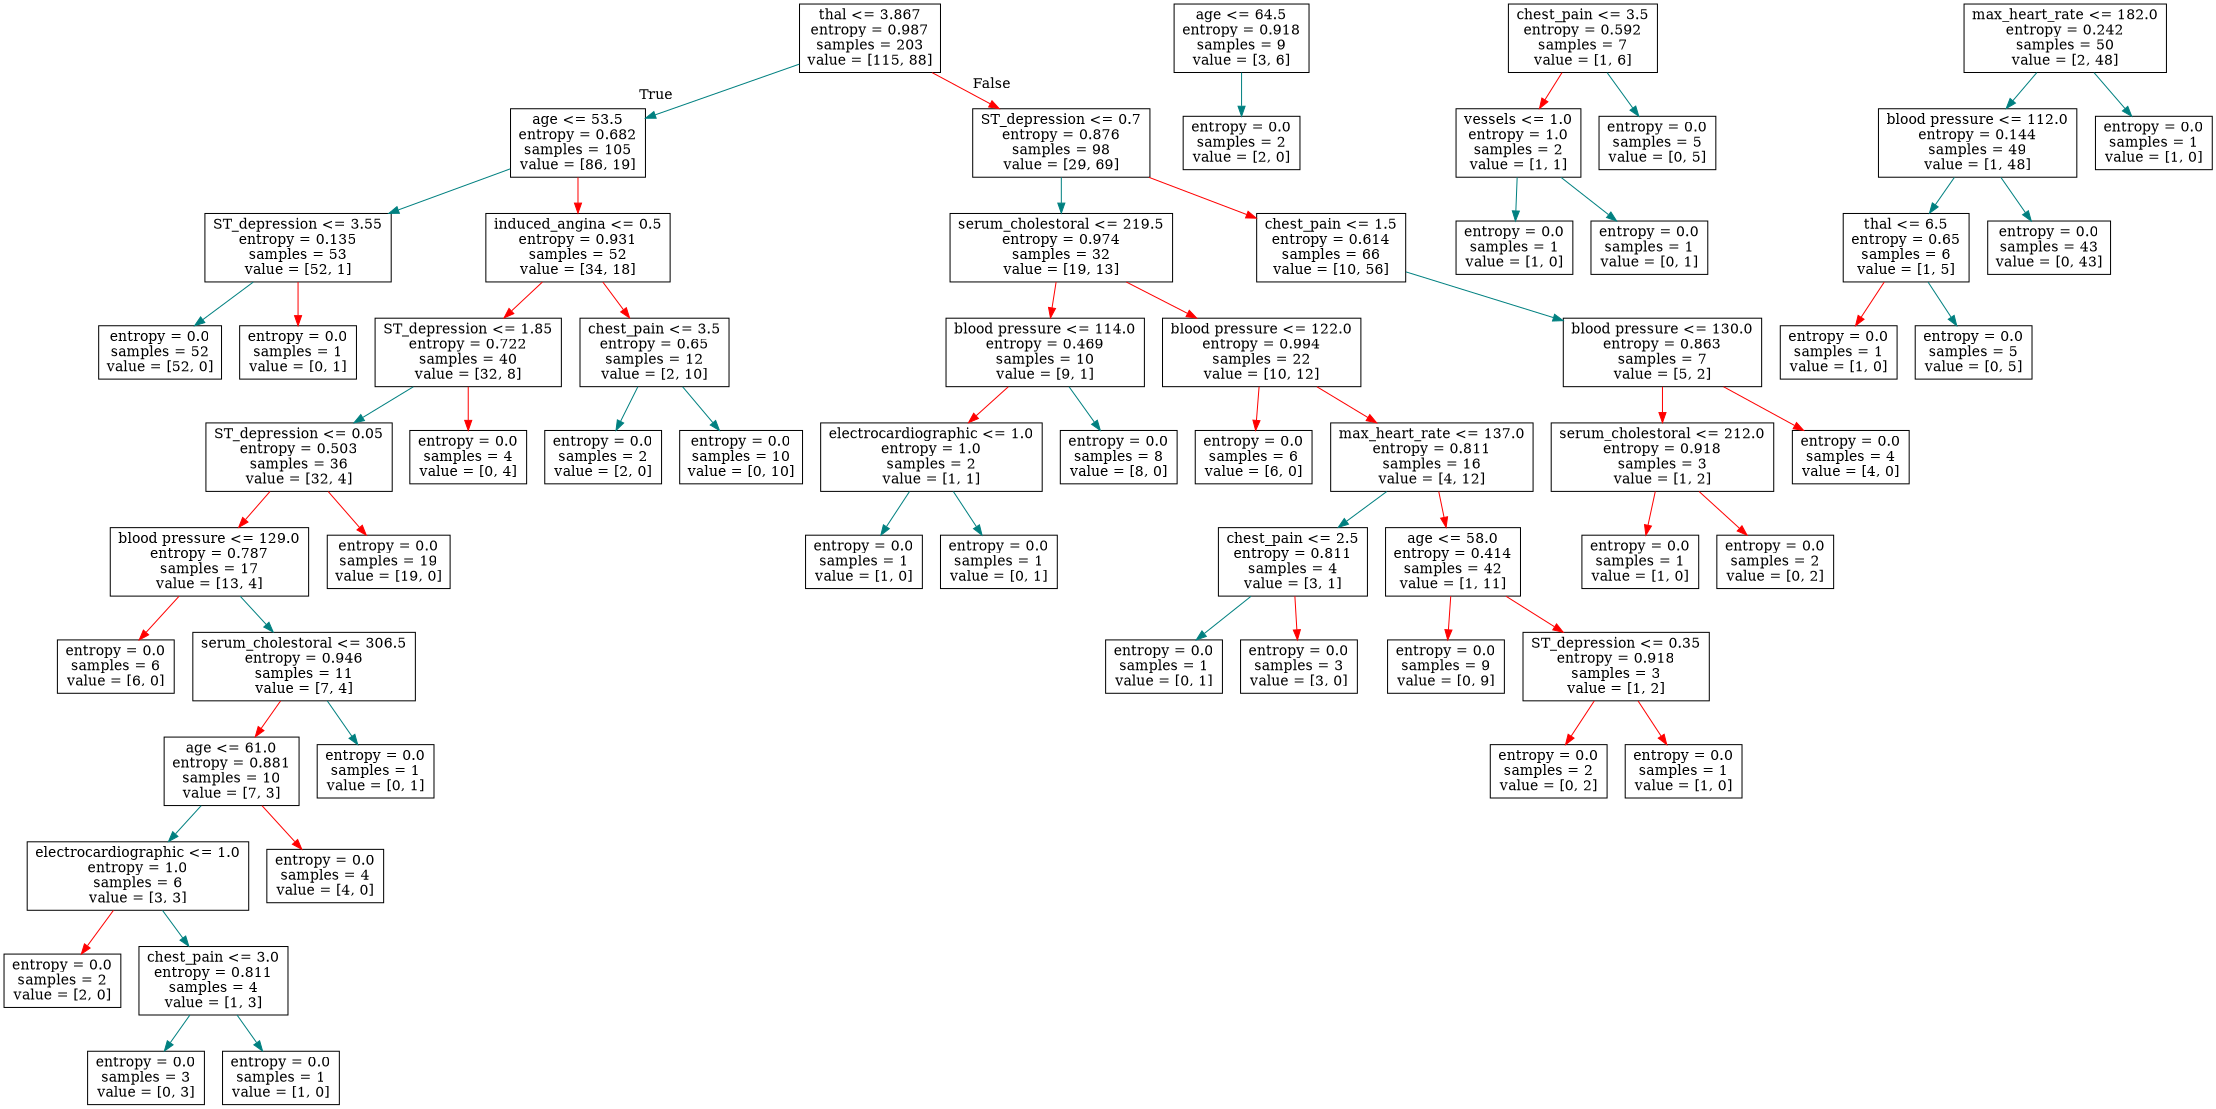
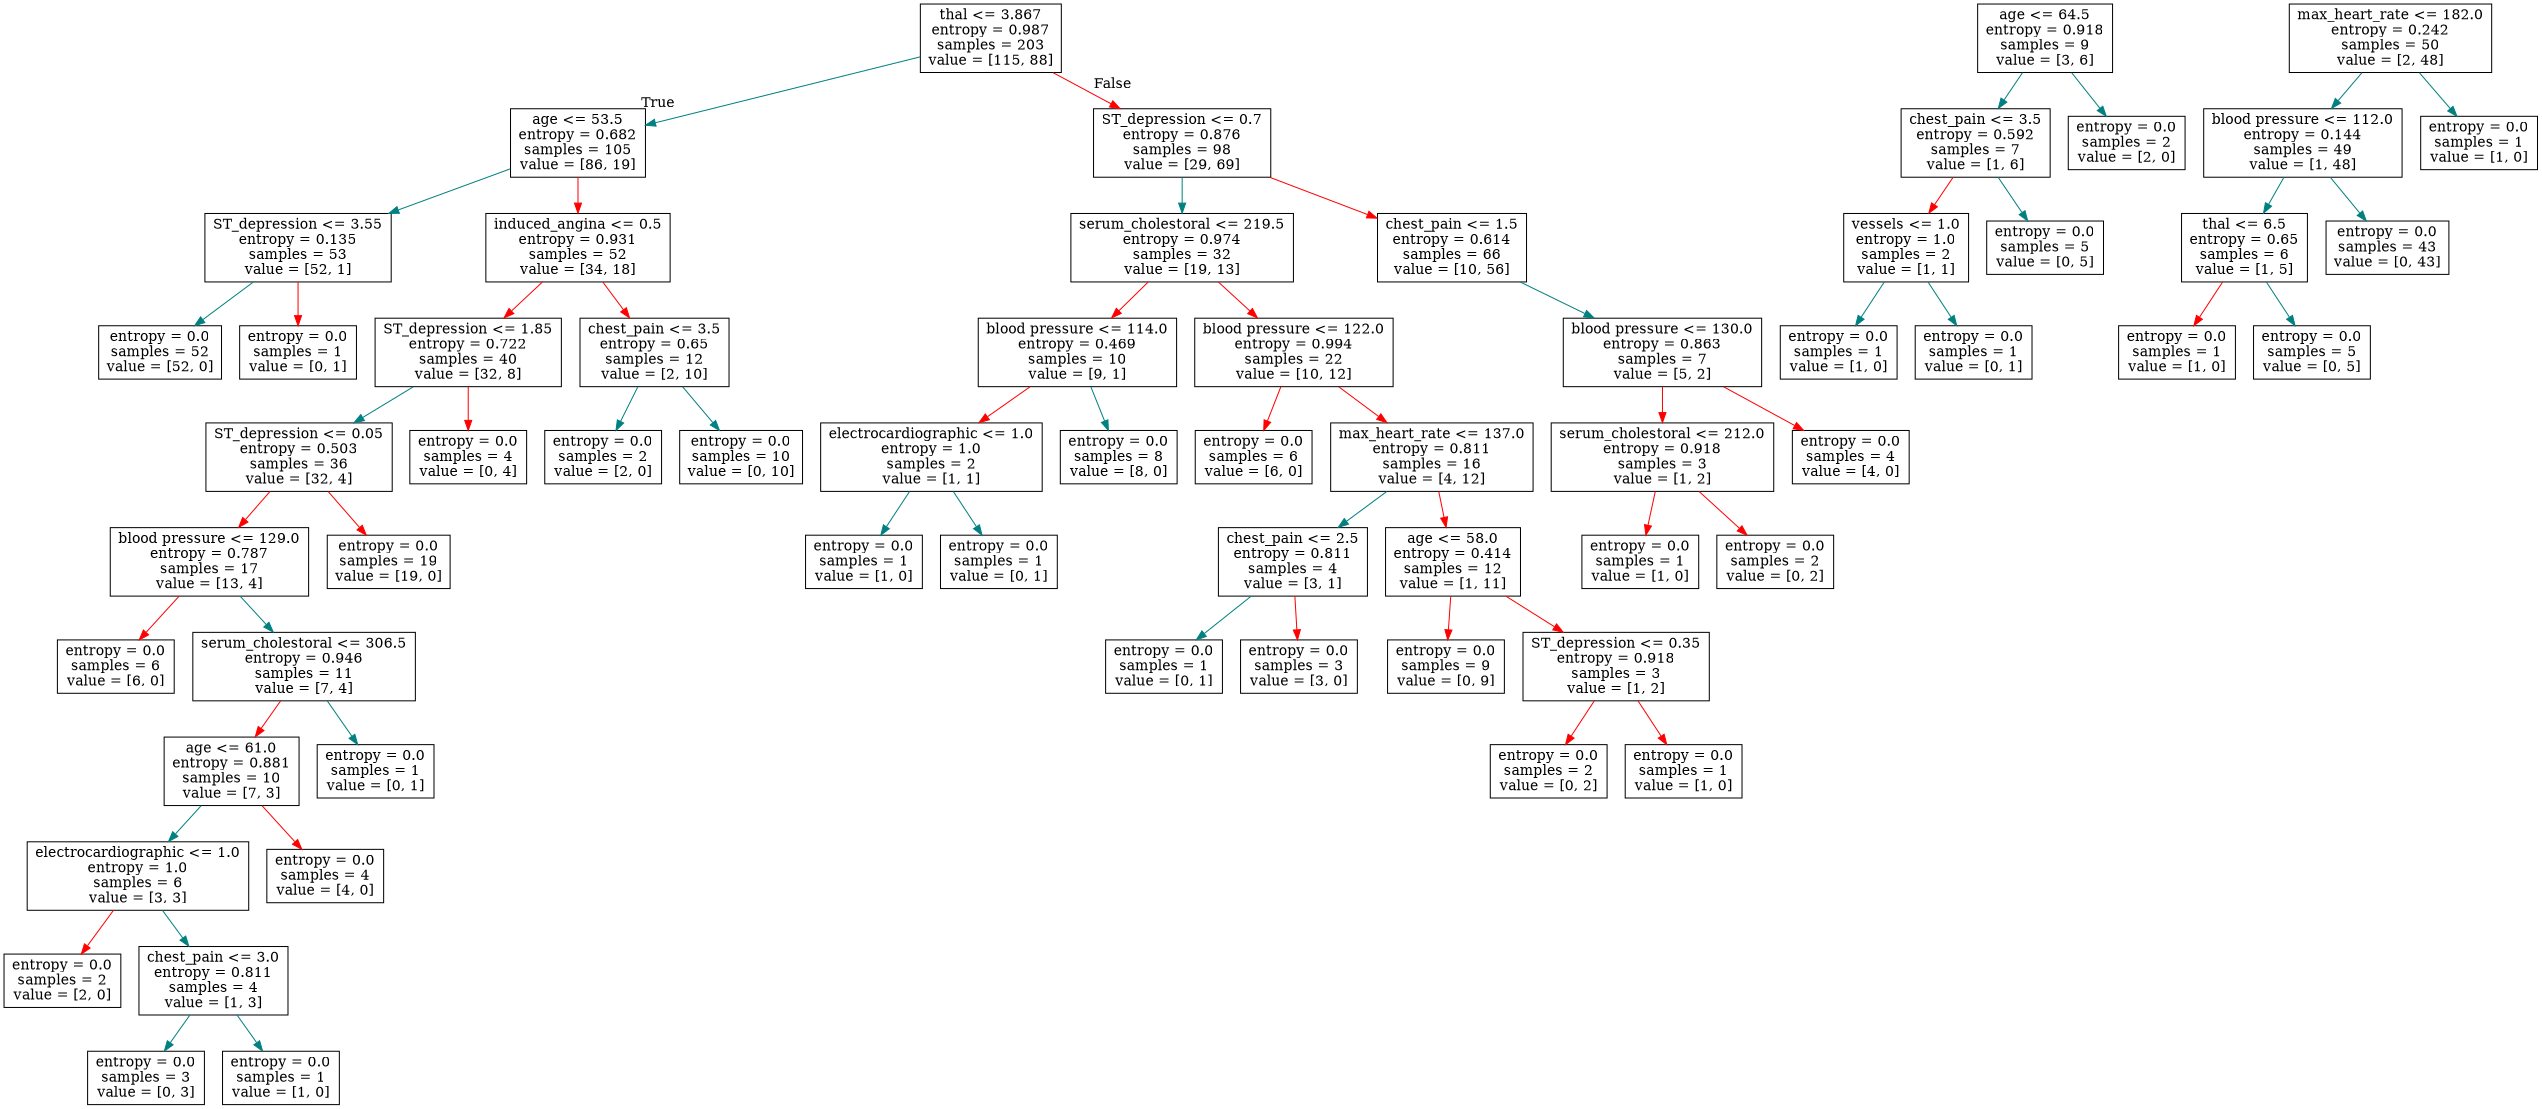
edge "age <= 64.5 entropy = 0.918 samples = 9 value = [3, 6]" -> "chest_pain <= 3.5 entropy = 0.592 samples = 7 value = [1, 6]": added
node "age <= 58.0 entropy = 0.414 samples = 42 value = [1, 11]": label "age <= 58.0 entropy = 0.414 samples = 42 value = [1, 11]" -> "age <= 58.0 entropy = 0.414 samples = 12 value = [1, 11]"
